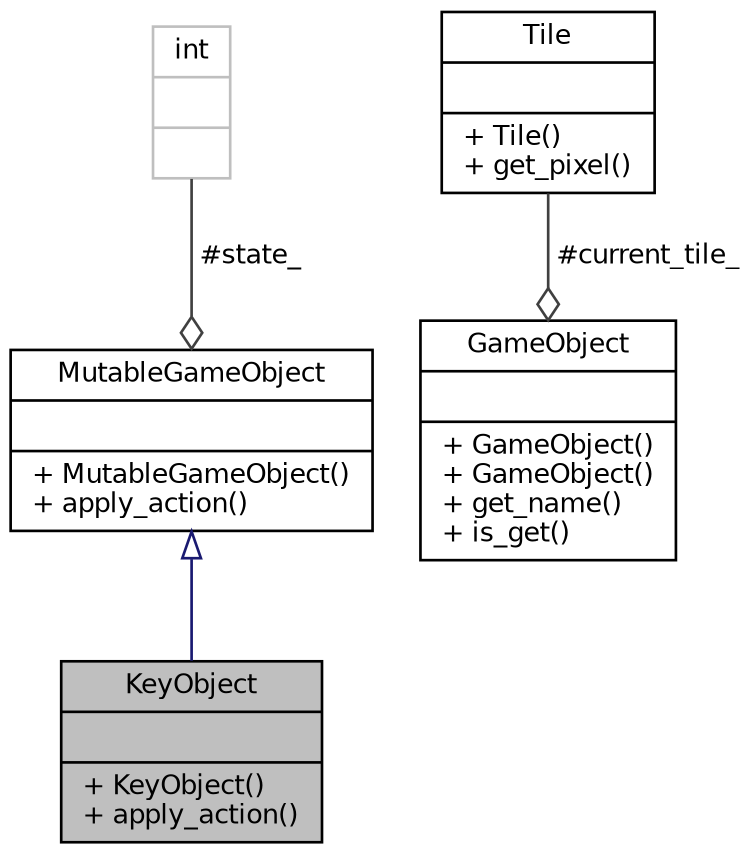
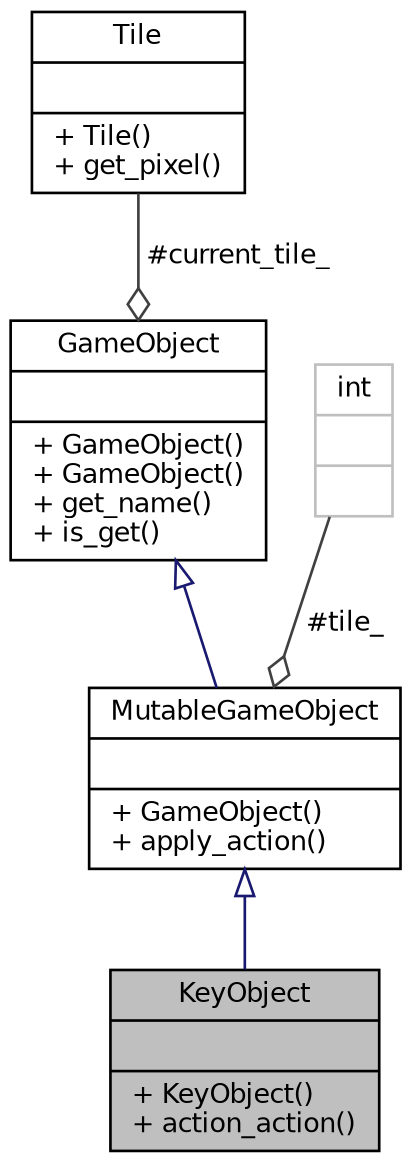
edge "int" -> "MutableGameObject": label " #state_" -> " #tile_"
node "MutableGameObject": text "+ MutableGameObject()" -> "+ GameObject()"
edge "MutableGameObject" -> "GameObject": added
node "KeyObject": text "+ apply_action()" -> "+ action_action()"
